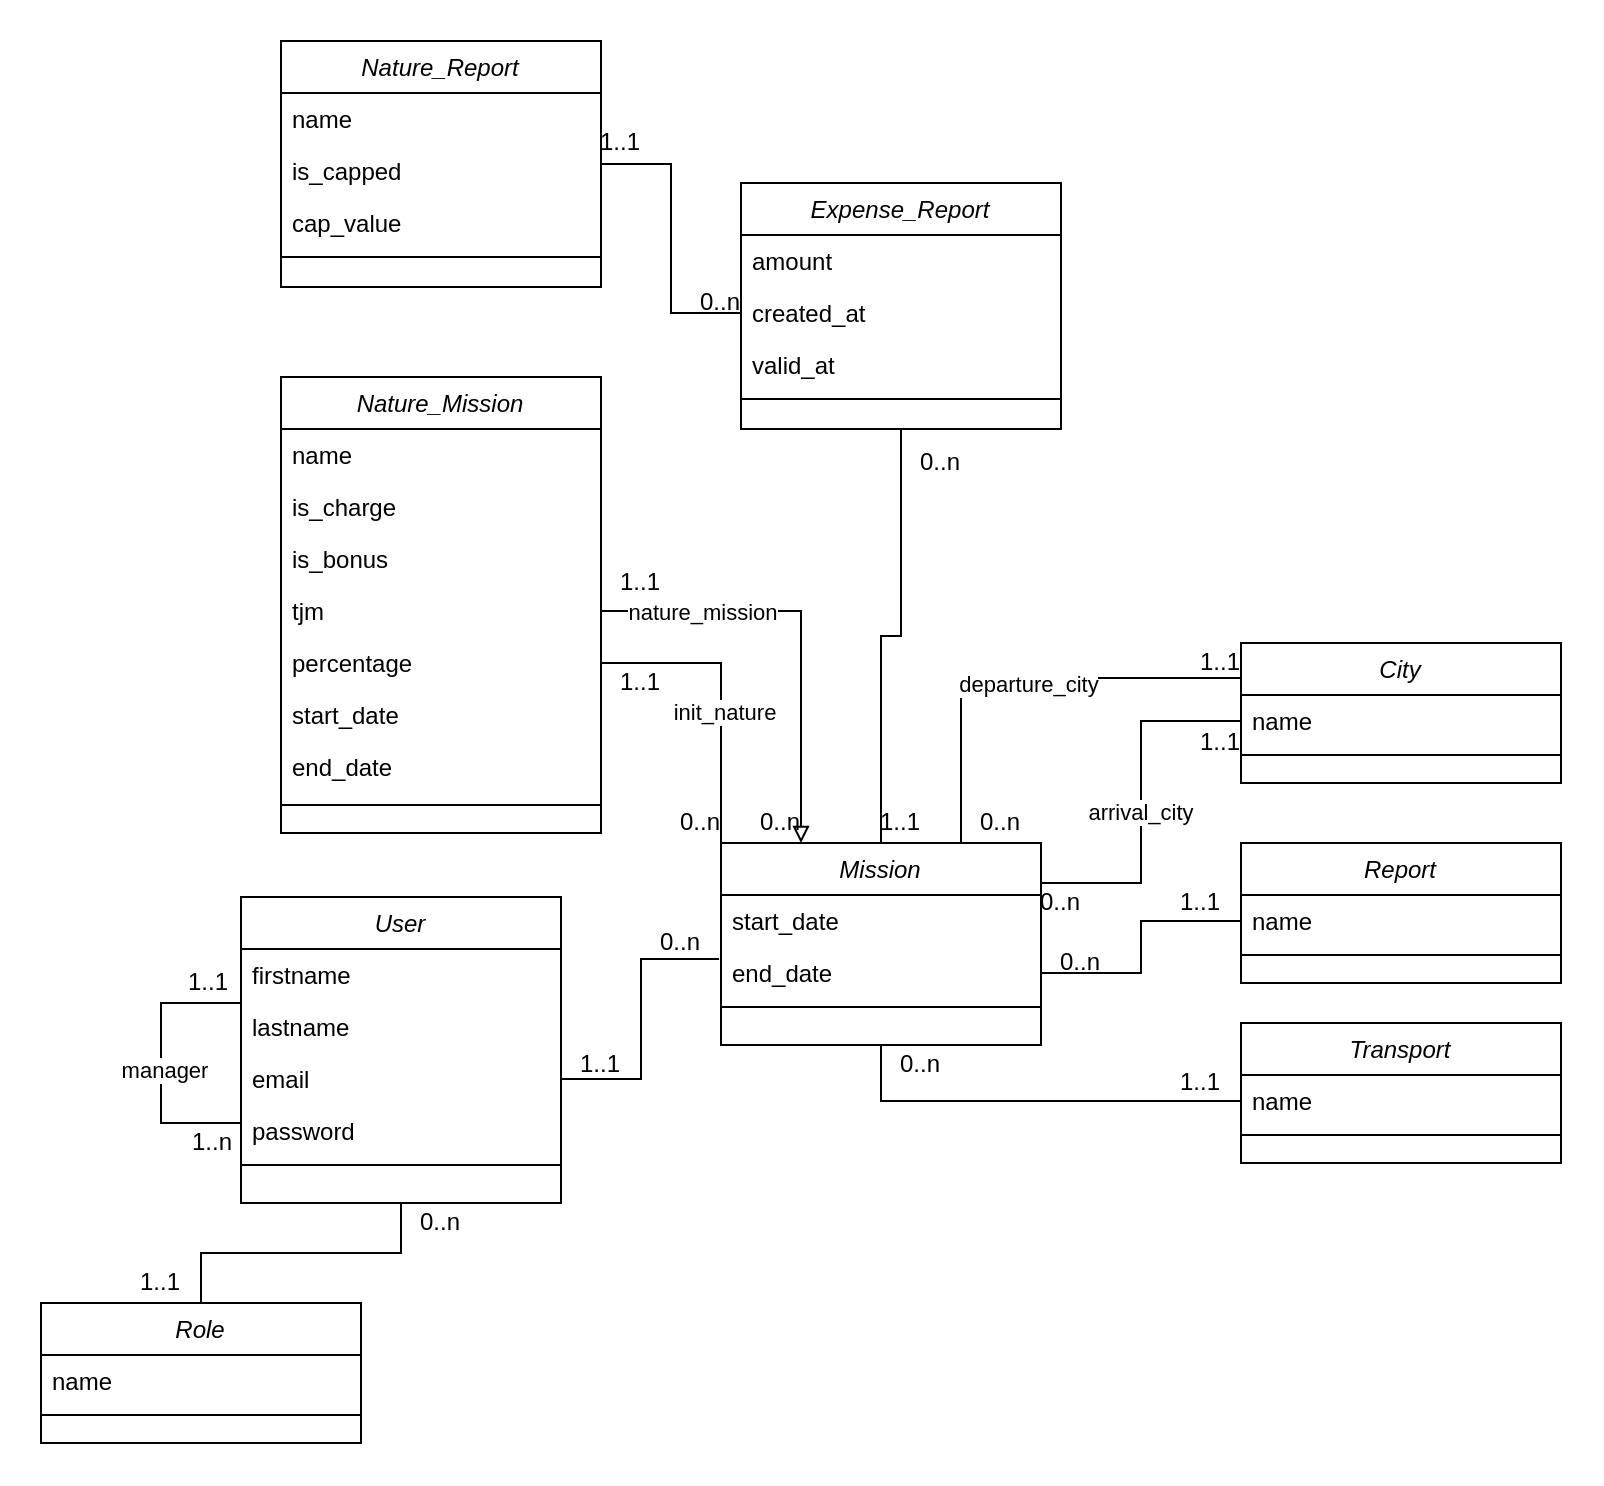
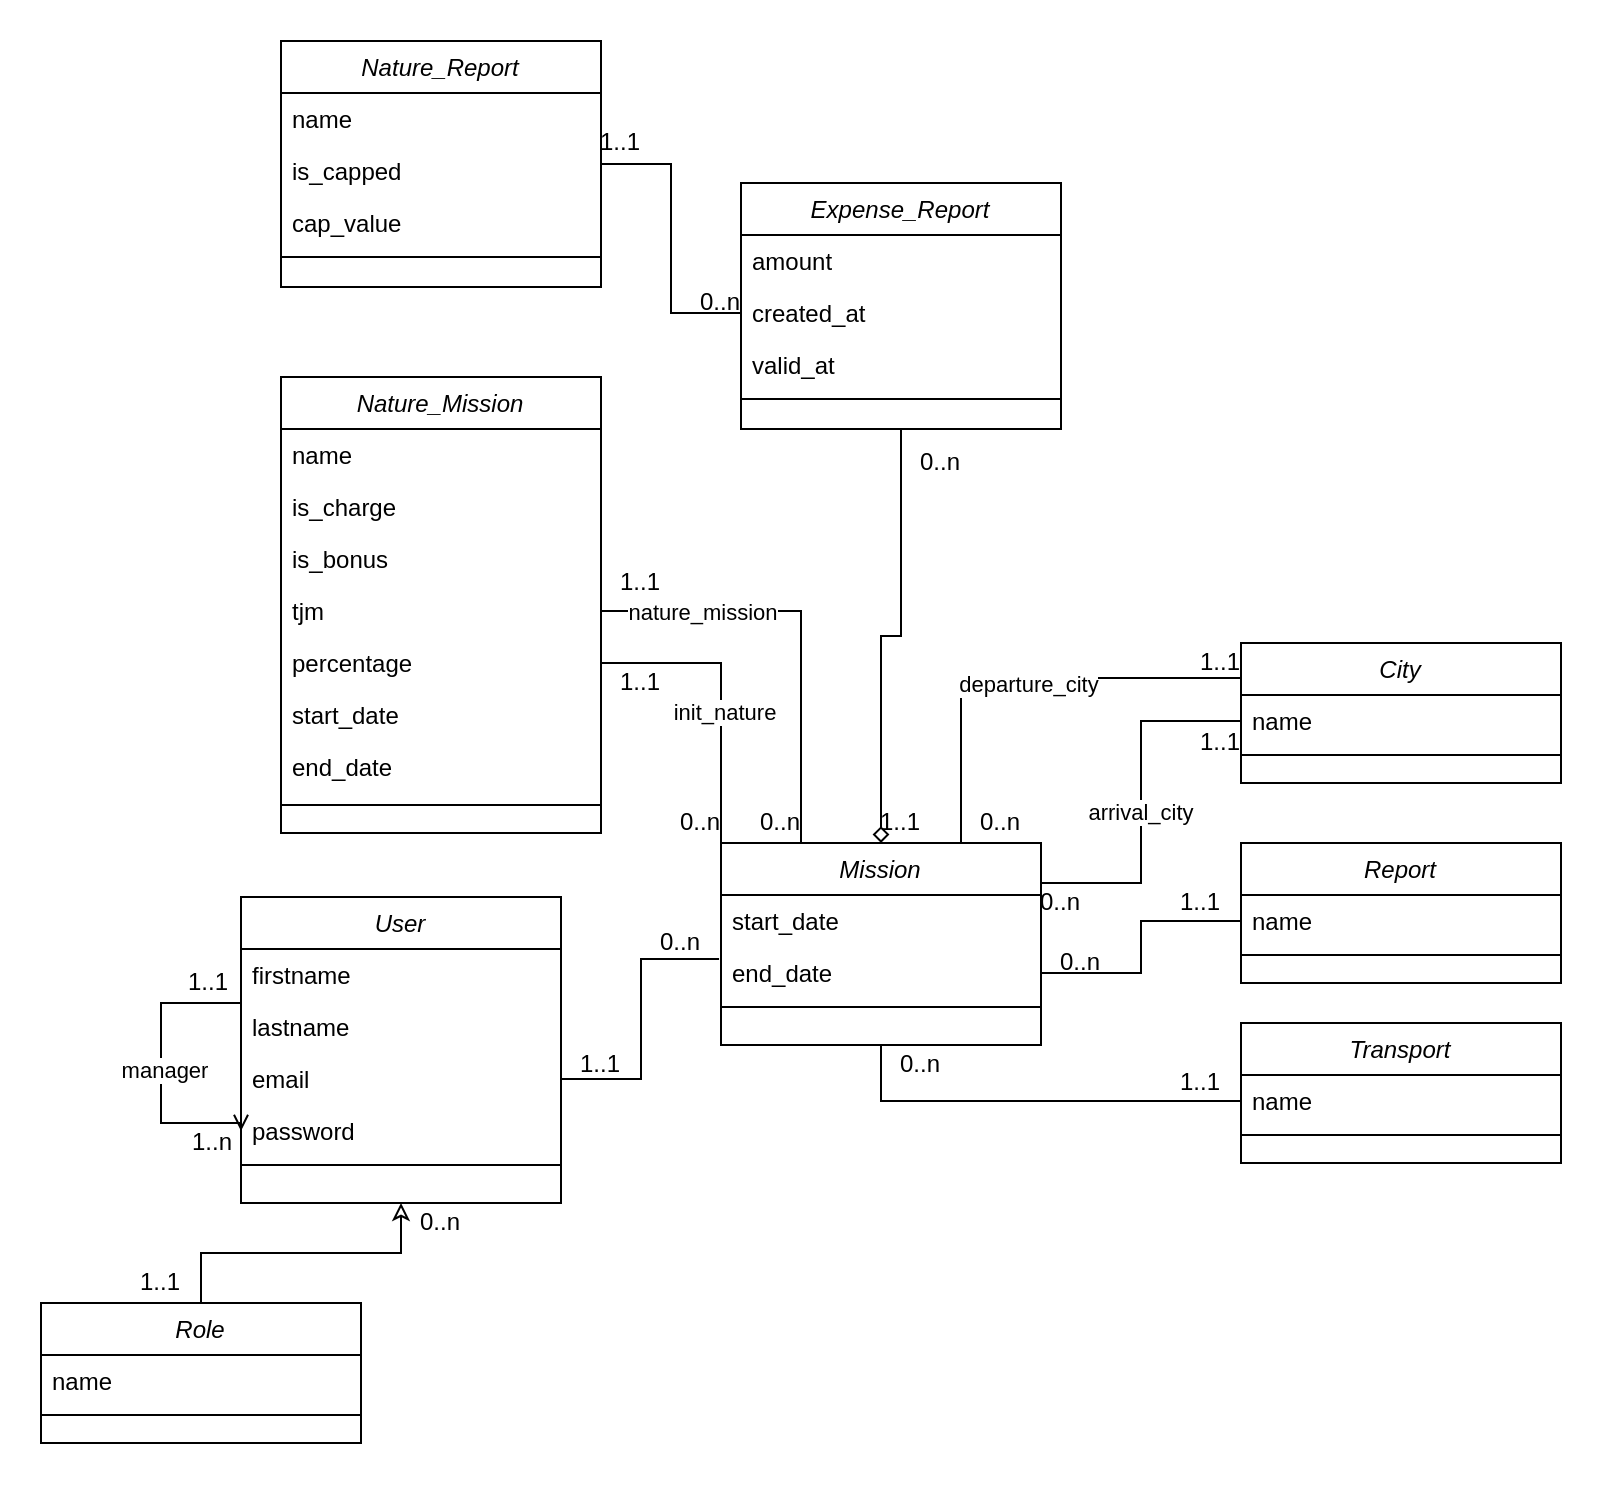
edge "tjm" -> "Mission": arrowhead block -> none
edge "Expense_Report" -- "Mission": arrowhead none -> diamond
edge "firstname" -- "password": arrowhead none -> open
edge "User" -- "Role": arrowhead none -> classic
